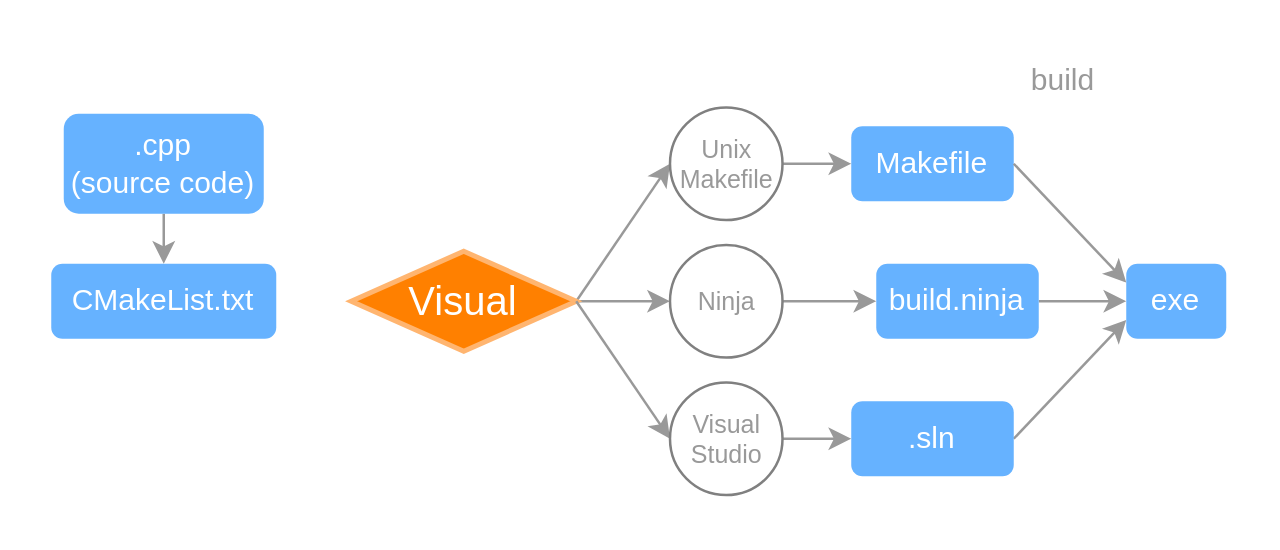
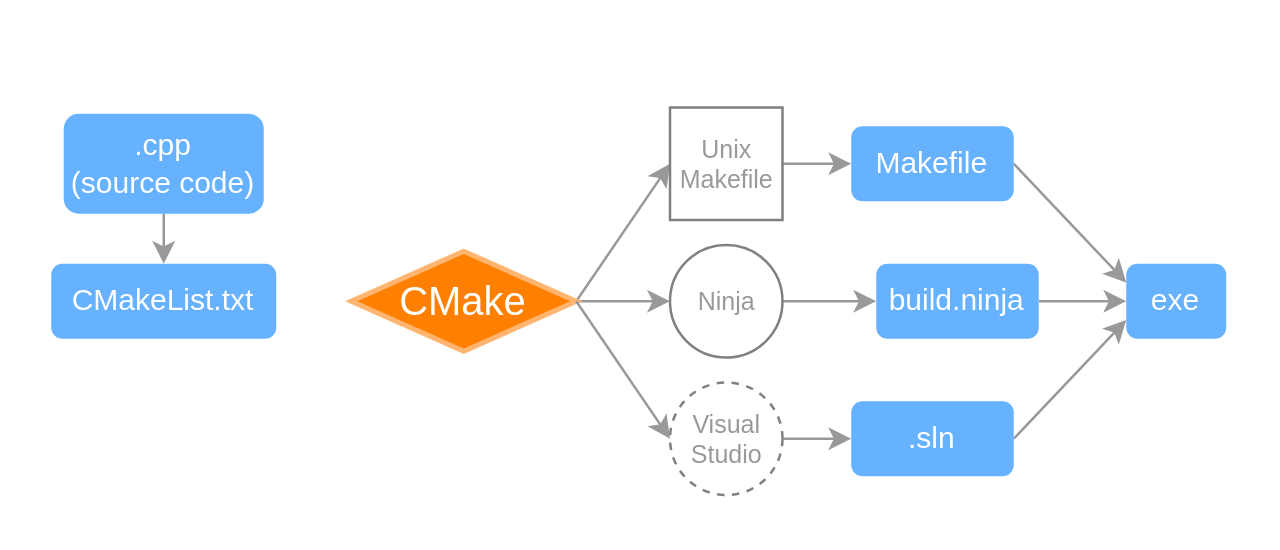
node "build": removed
node "Unix Makefile": shape ellipse -> rectangle
node "Visual": label "Visual" -> "CMake"
node "Visual Studio": style solid -> dashed
